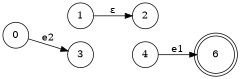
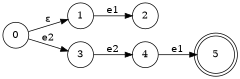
edge "1" -> "2": label "ε" -> "e1"
edge "0" -> "1": added, label "ε"
edge "3" -> "4": added, label "e2"
node "6": label "6" -> "5"
